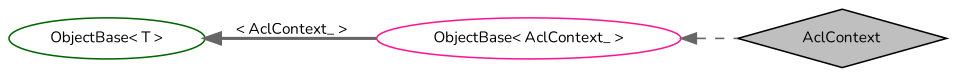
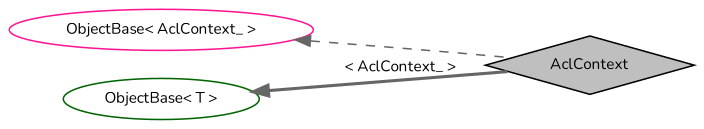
edge "ObjectBase< AclContext_ >" -> "ObjectBase< T >": now "AclContext" -> "ObjectBase< T >"
